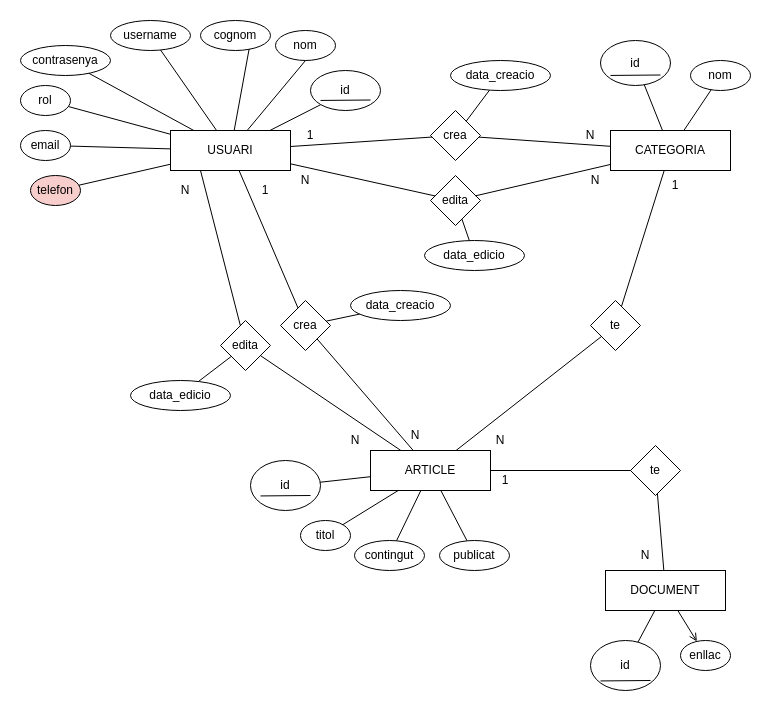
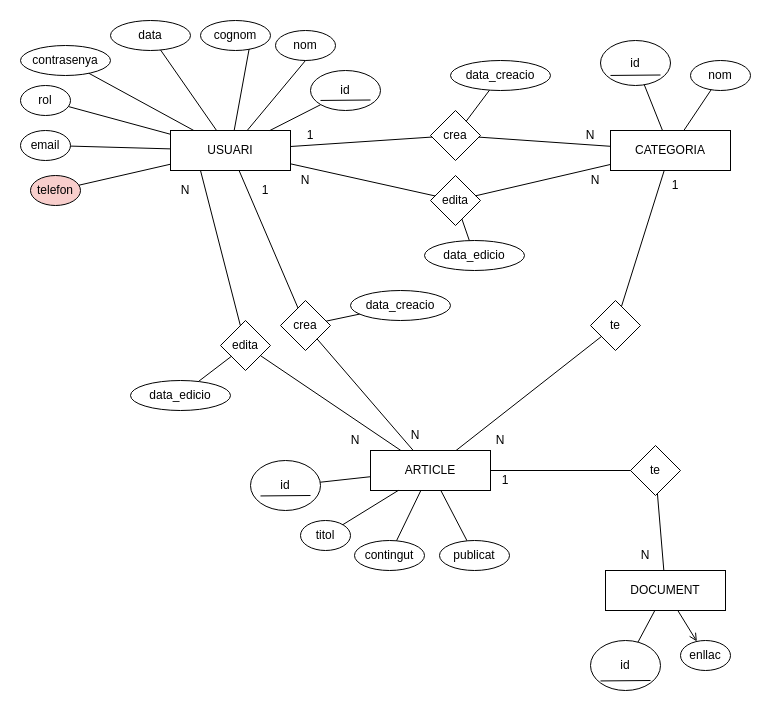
node "username": label "username" -> "data"
